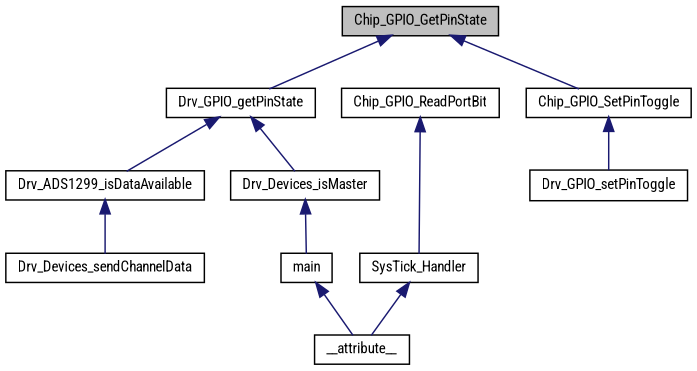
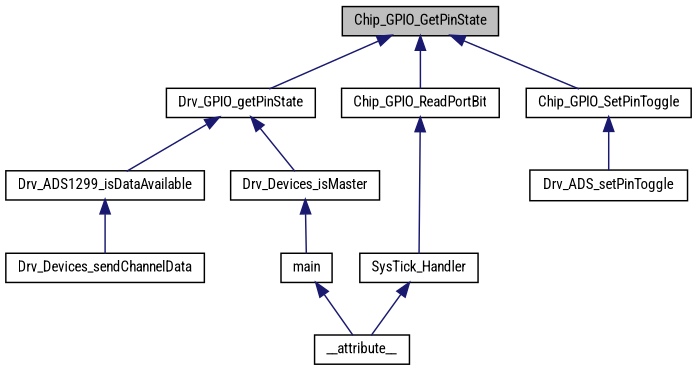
edge "Chip_GPIO_ReadPortBit" -> "Chip_GPIO_GetPinState": added
node "Drv_GPIO_setPinToggle": label "Drv_GPIO_setPinToggle" -> "Drv_ADS_setPinToggle"
